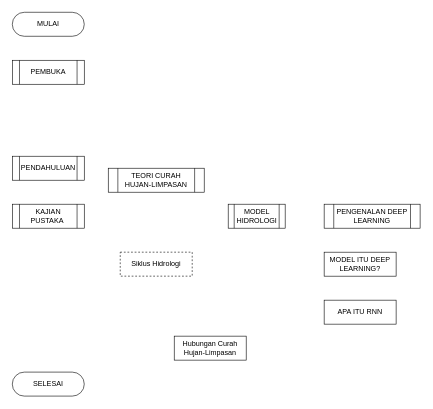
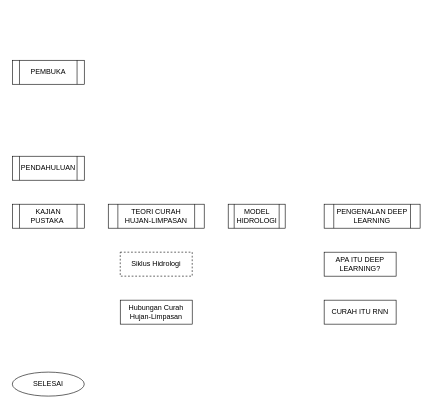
node "MULAI": removed
node "TEORI CURAH HUJAN-LIMPASAN": moved (156, 180) -> (156, 216)
node "MODEL ITU DEEP LEARNING?": label "MODEL ITU DEEP LEARNING?" -> "APA ITU DEEP LEARNING?"
node "APA ITU RNN": label "APA ITU RNN" -> "CURAH ITU RNN"
node "Hubungan Curah Hujan-Limpasan": moved (210, 348) -> (156, 312)
node "SELESAI": shape rounded rectangle -> ellipse
